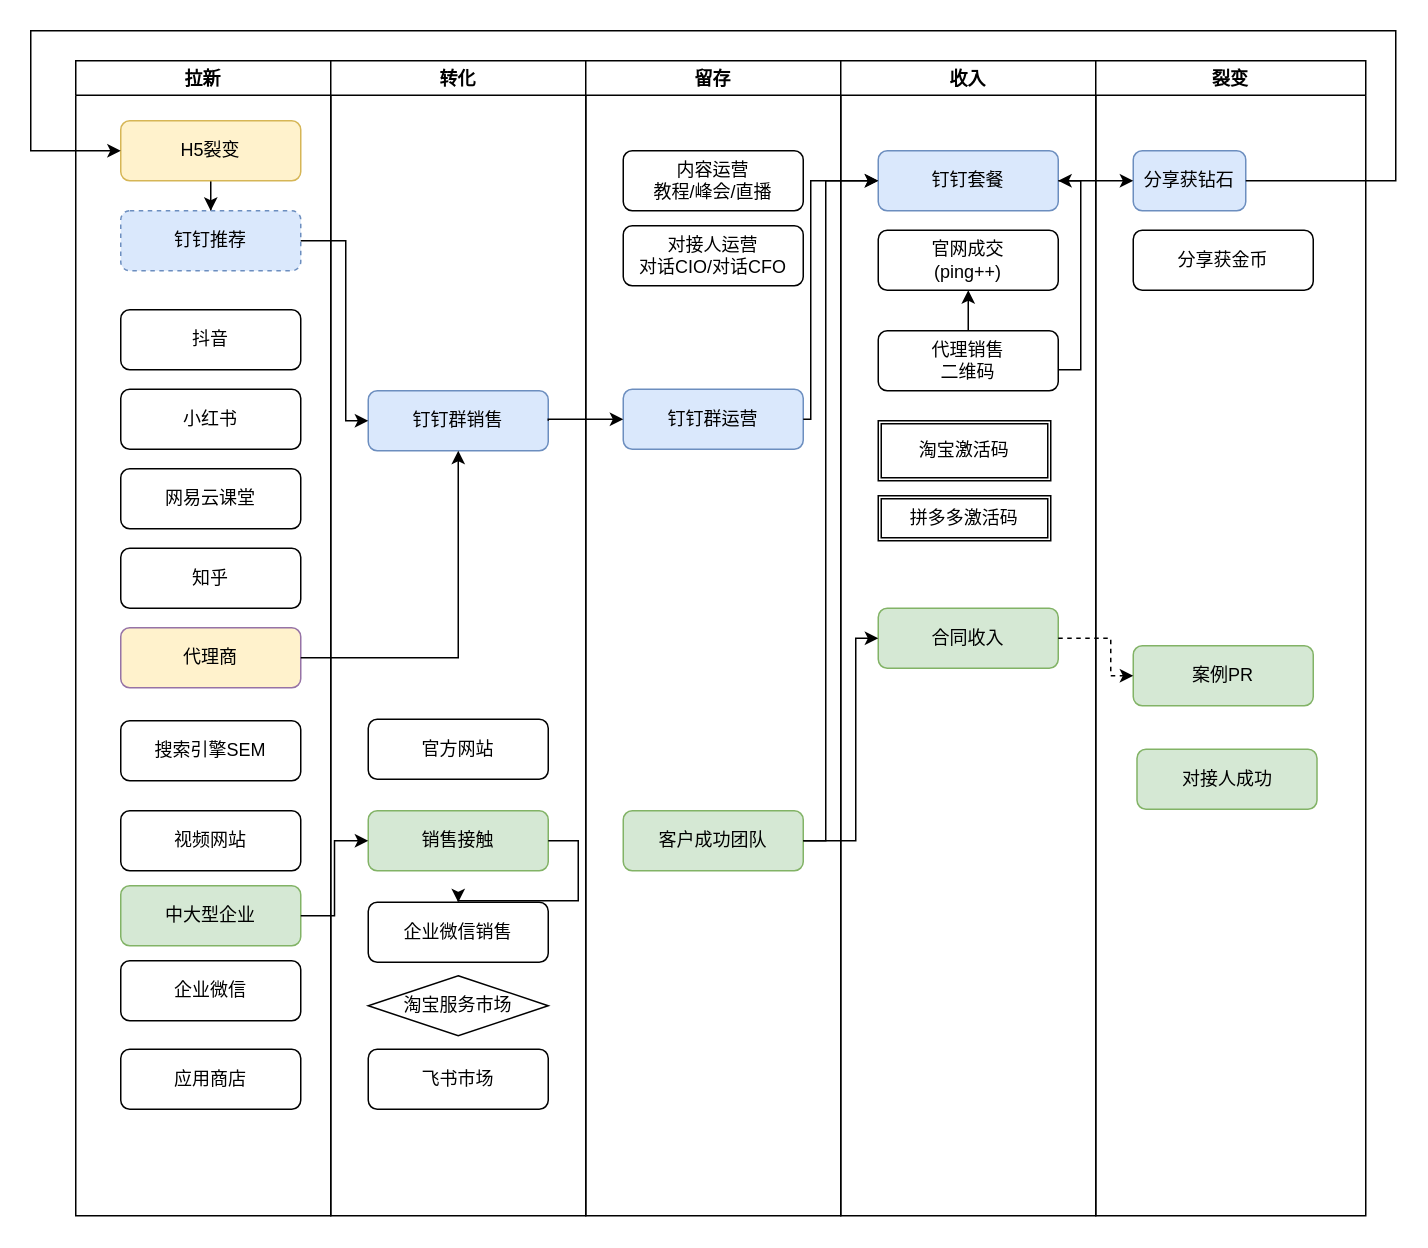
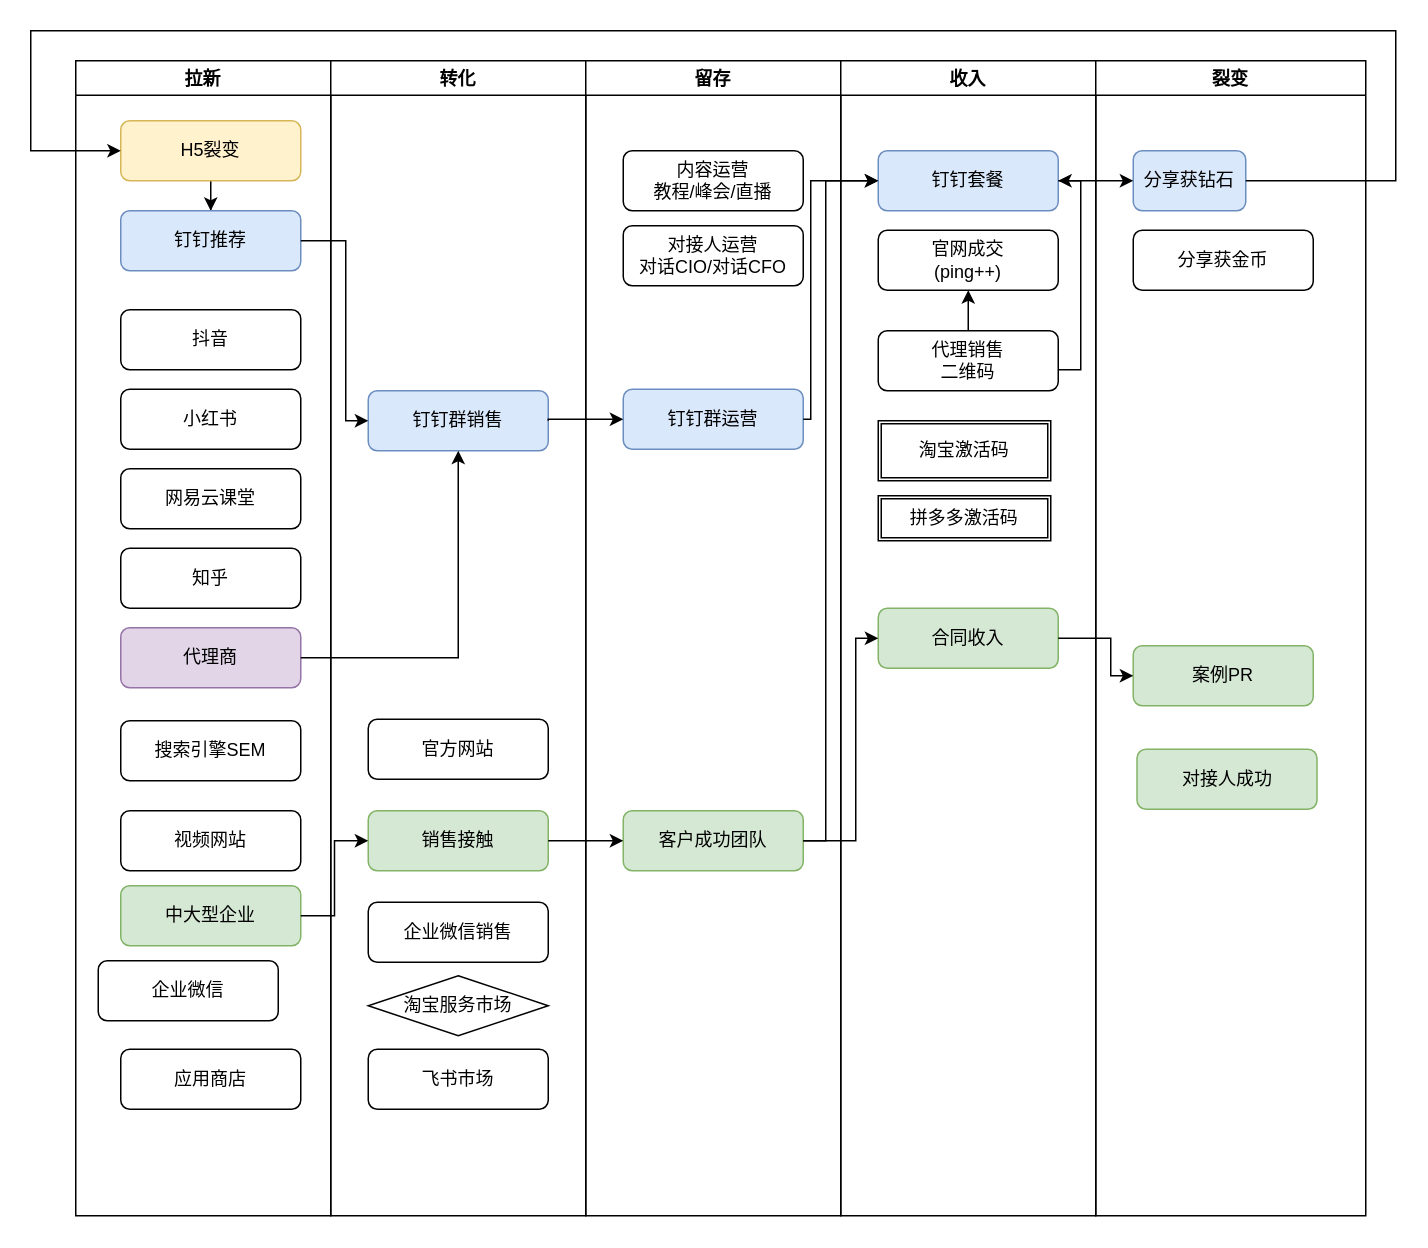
node "钉钉推荐": style dashed -> solid
edge "合同收入" -> "案例PR": style dashed -> solid
node "代理商": fillcolor #fff2cc -> #e1d5e7
edge "销售接触" -> "企业微信销售": now "销售接触" -> "客户成功团队"
node "企业微信": moved (211, 991) -> (188, 991)
